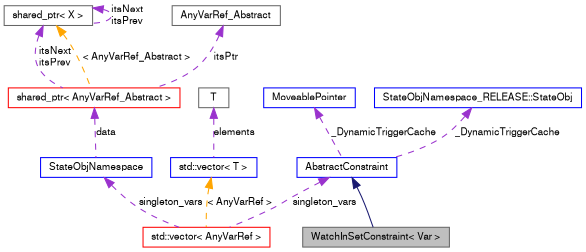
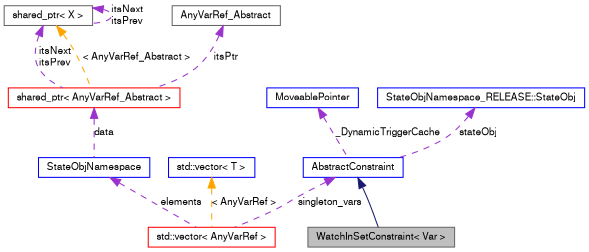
node "T": removed
edge "AbstractConstraint" -> "StateObjNamespace_RELEASE::StateObj": label "_DynamicTriggerCache" -> "stateObj"
edge "std::vector< AnyVarRef >" -> "StateObjNamespace": label "singleton_vars" -> "elements"
